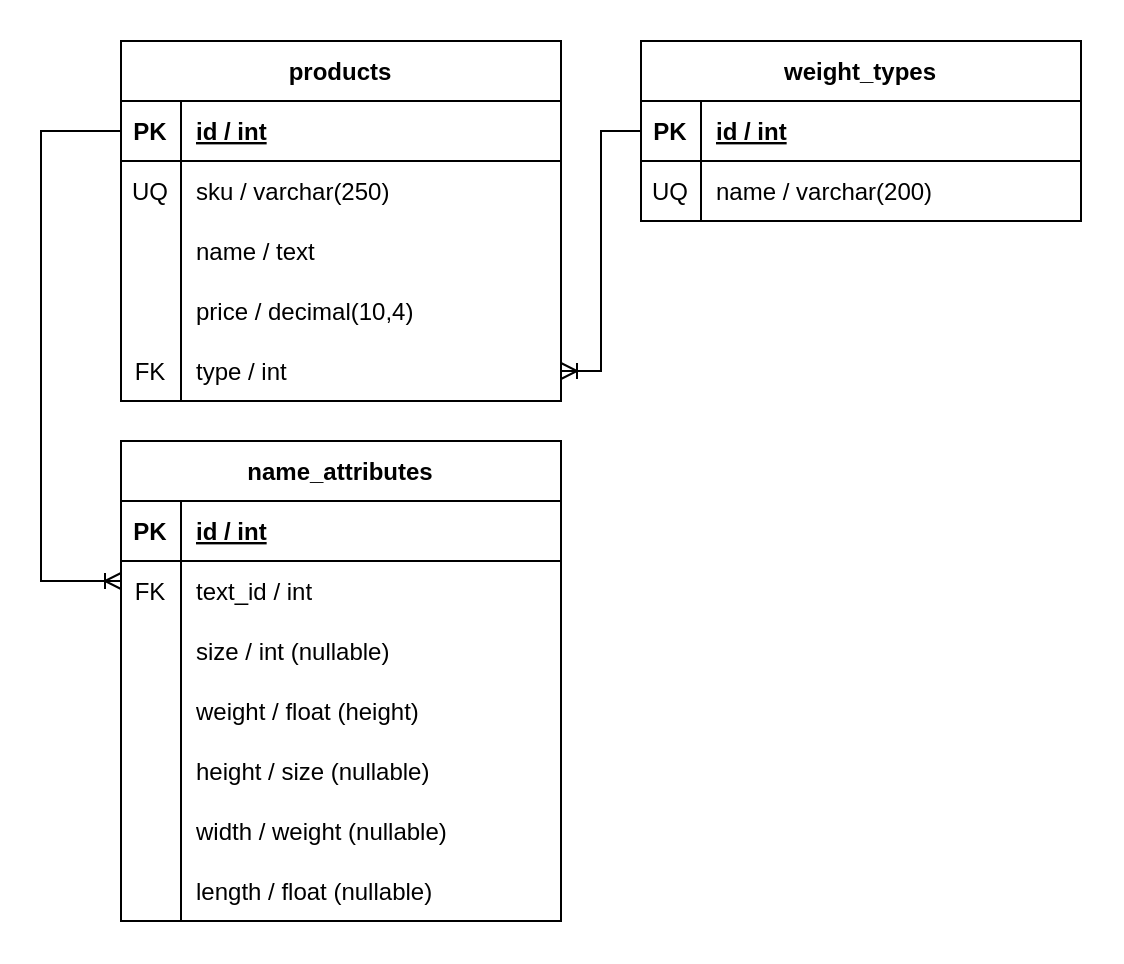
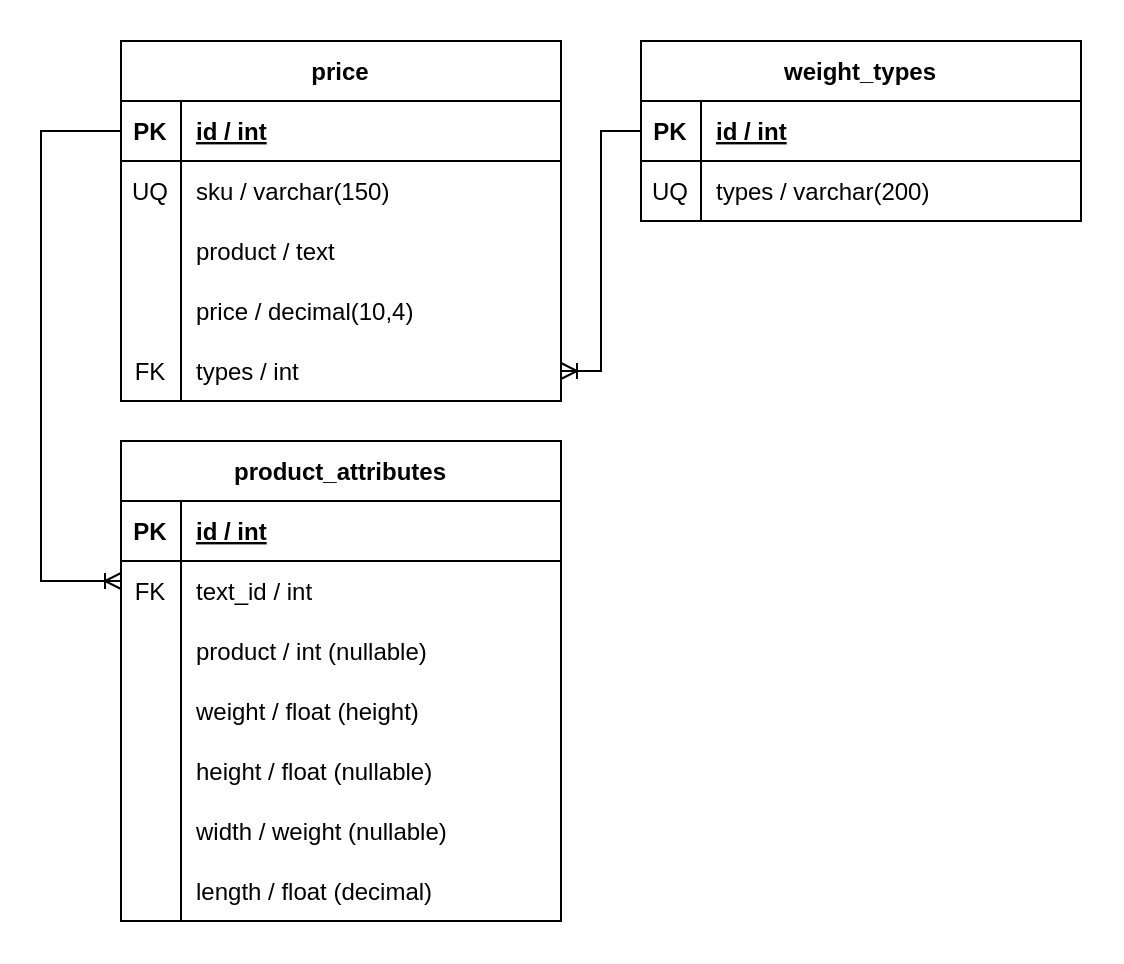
node "products": label "products" -> "price"
node "sku / varchar(250)": label "sku / varchar(250)" -> "sku / varchar(150)"
node "name / varchar(200)": label "name / varchar(200)" -> "types / varchar(200)"
node "name / text": label "name / text" -> "product / text"
node "type / int": label "type / int" -> "types / int"
node "name_attributes": label "name_attributes" -> "product_attributes"
node "size / int (nullable)": label "size / int (nullable)" -> "product / int (nullable)"
node "height / size (nullable)": label "height / size (nullable)" -> "height / float (nullable)"
node "length / float (nullable)": label "length / float (nullable)" -> "length / float (decimal)"
